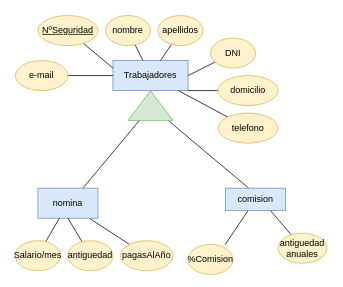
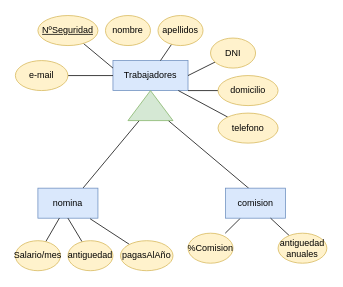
edge "nombre" -- "Trabajadores": removed
node "comision": size 60x23 -> 60x30
node "%Comision": moved (210, 259) -> (210, 248)
